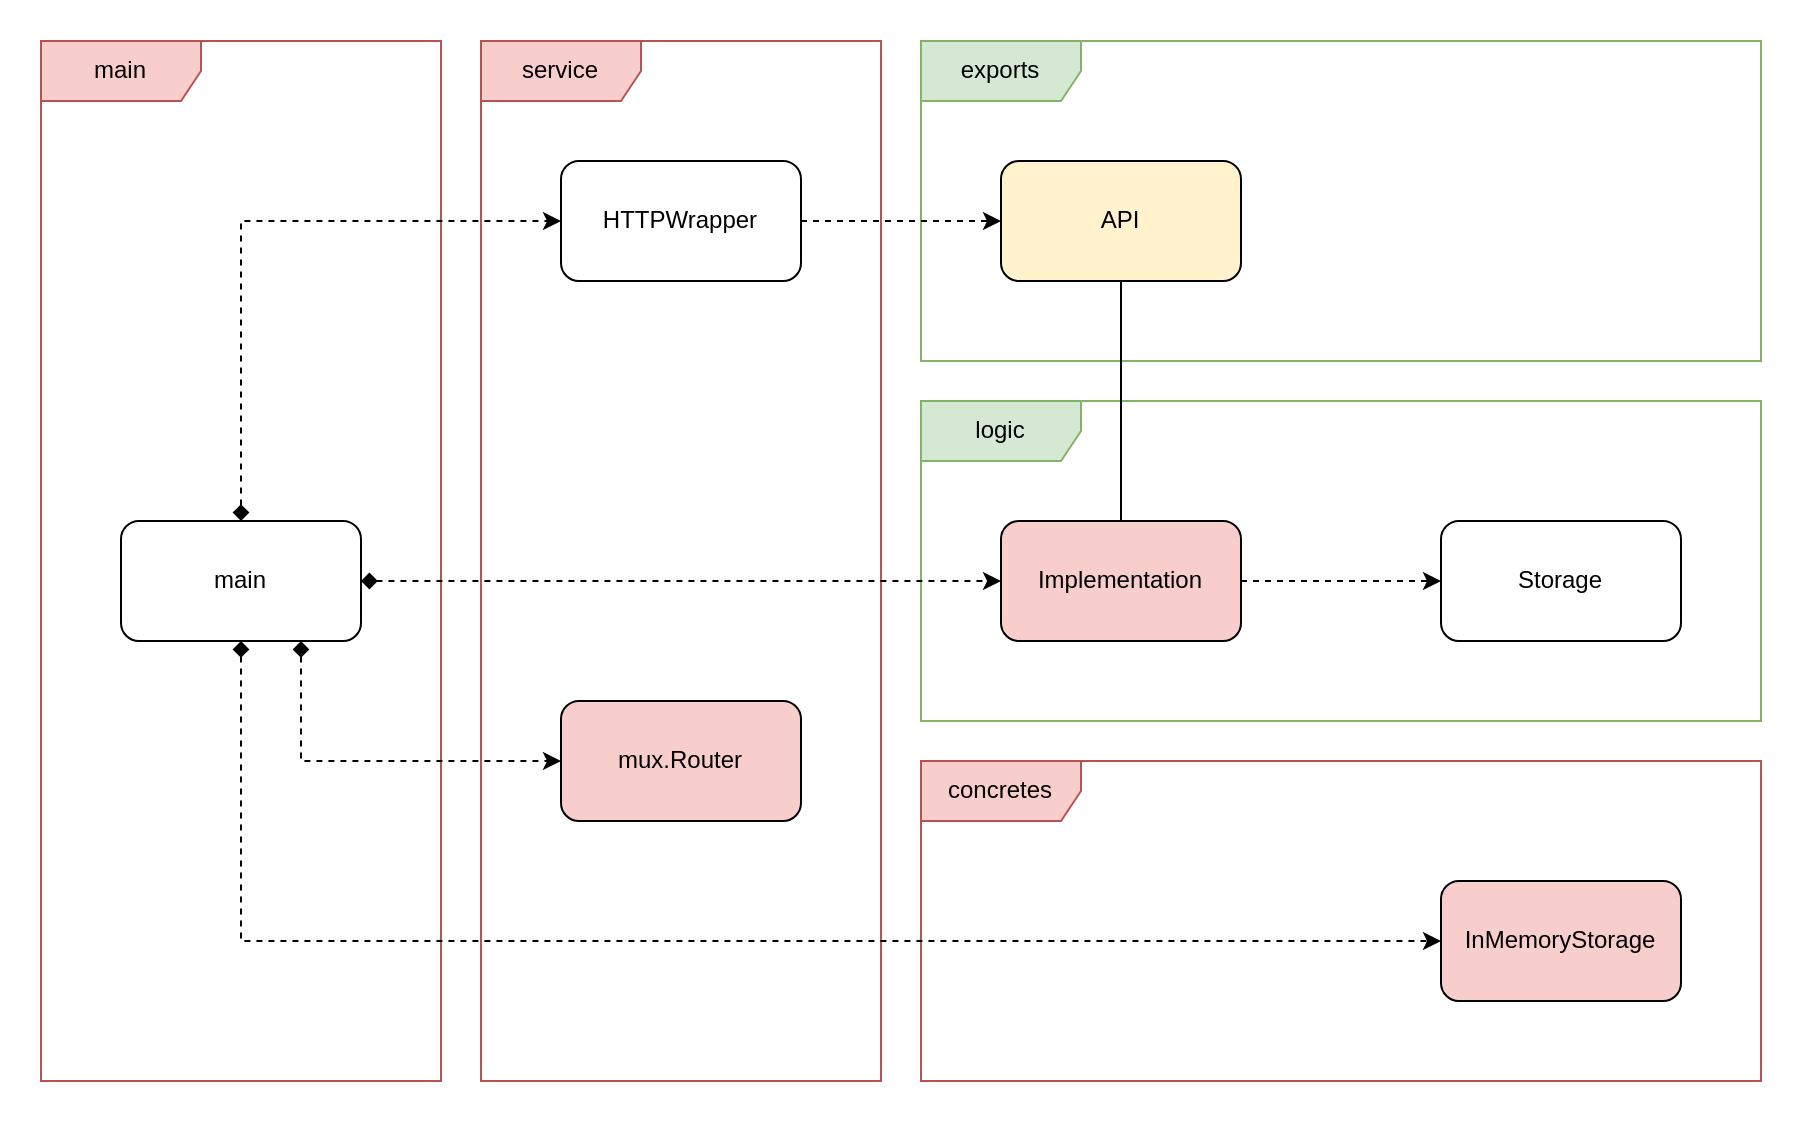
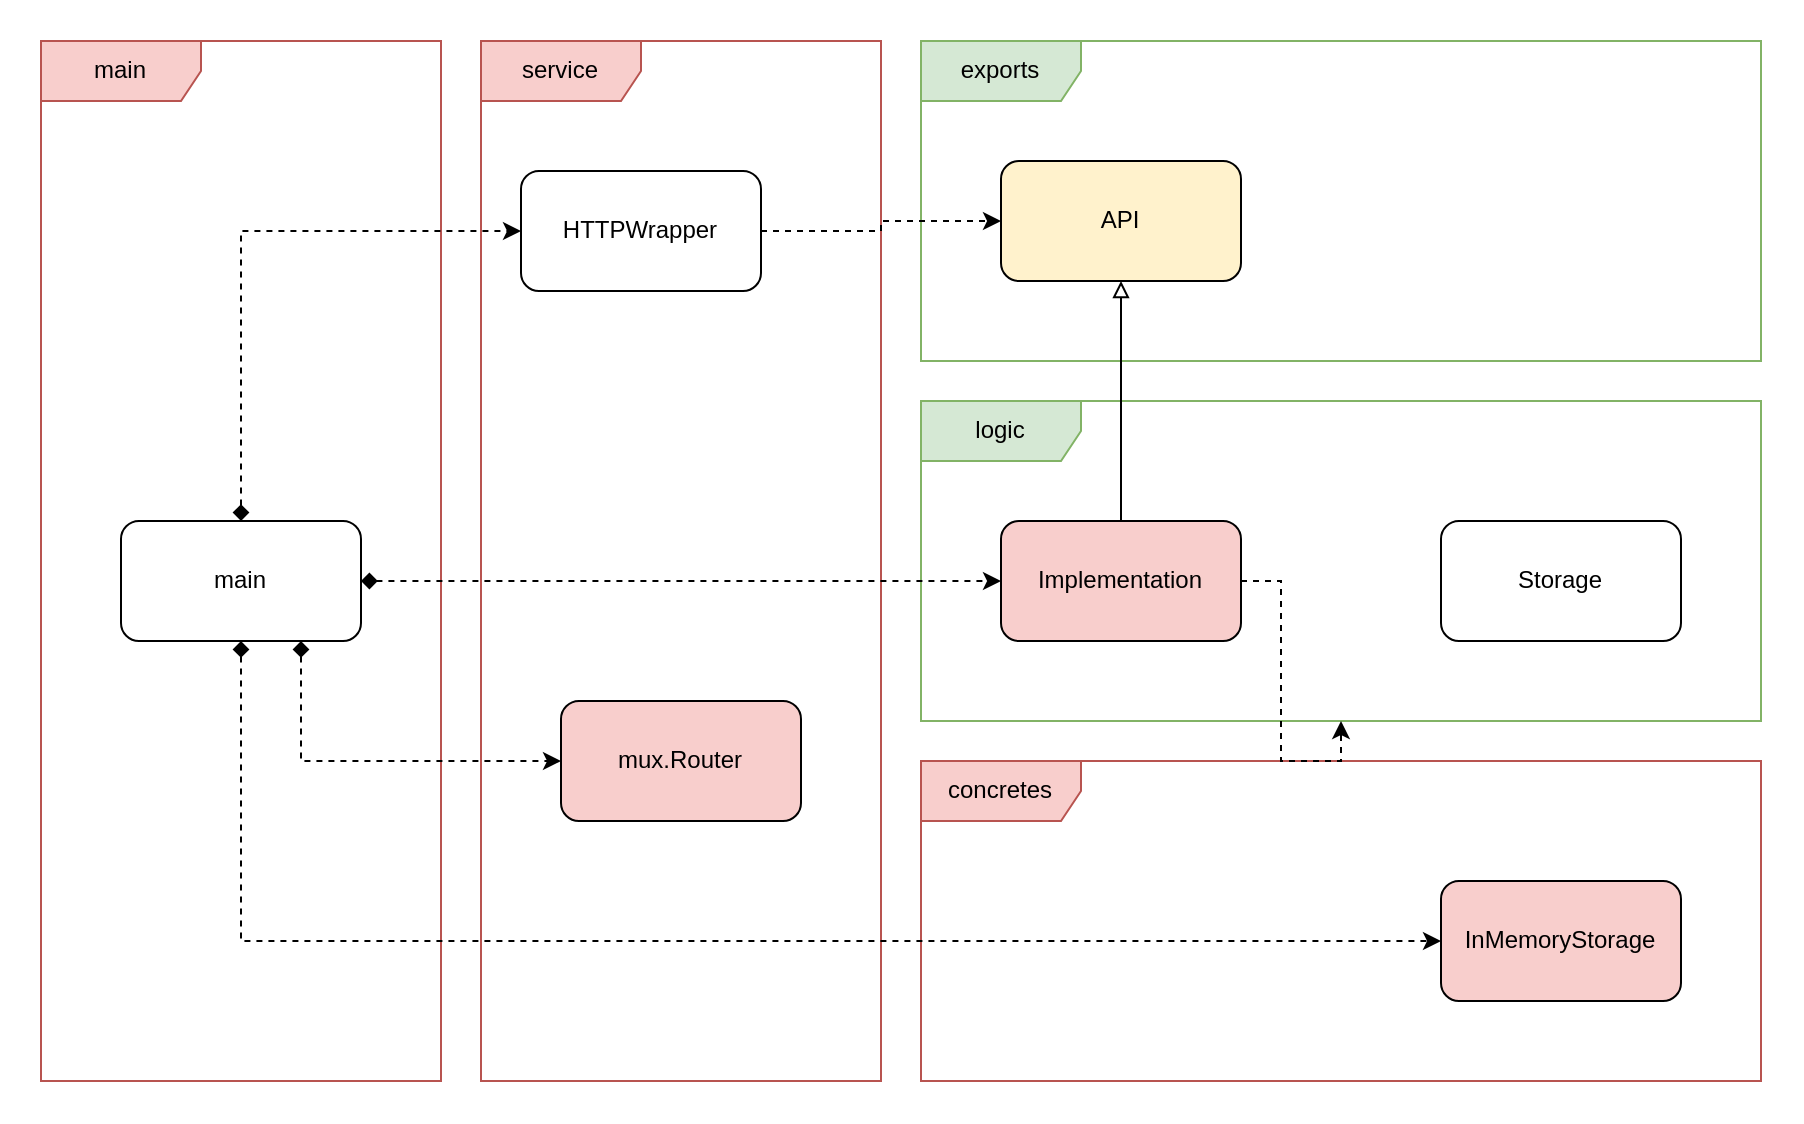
node "HTTPWrapper": moved (681, 221) -> (641, 231)
edge "API" -- "Implementation": arrowhead none -> block
edge "Implementation" -> "Storage": now "Implementation" -> "logic"
